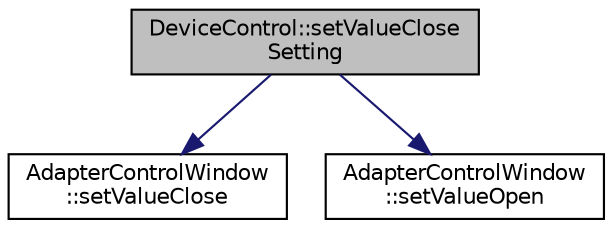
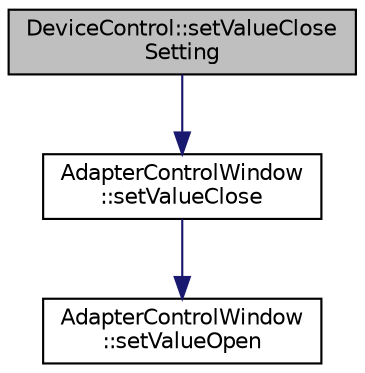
edge "DeviceControl::setValueClose Setting" -> "AdapterControlWindow ::setValueOpen": now "AdapterControlWindow ::setValueClose" -> "AdapterControlWindow ::setValueOpen"
